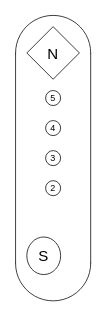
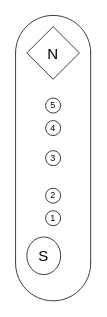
node "5": moved (53, 98) -> (53, 105)
node "2": moved (53, 188) -> (53, 195)
node "1": added
